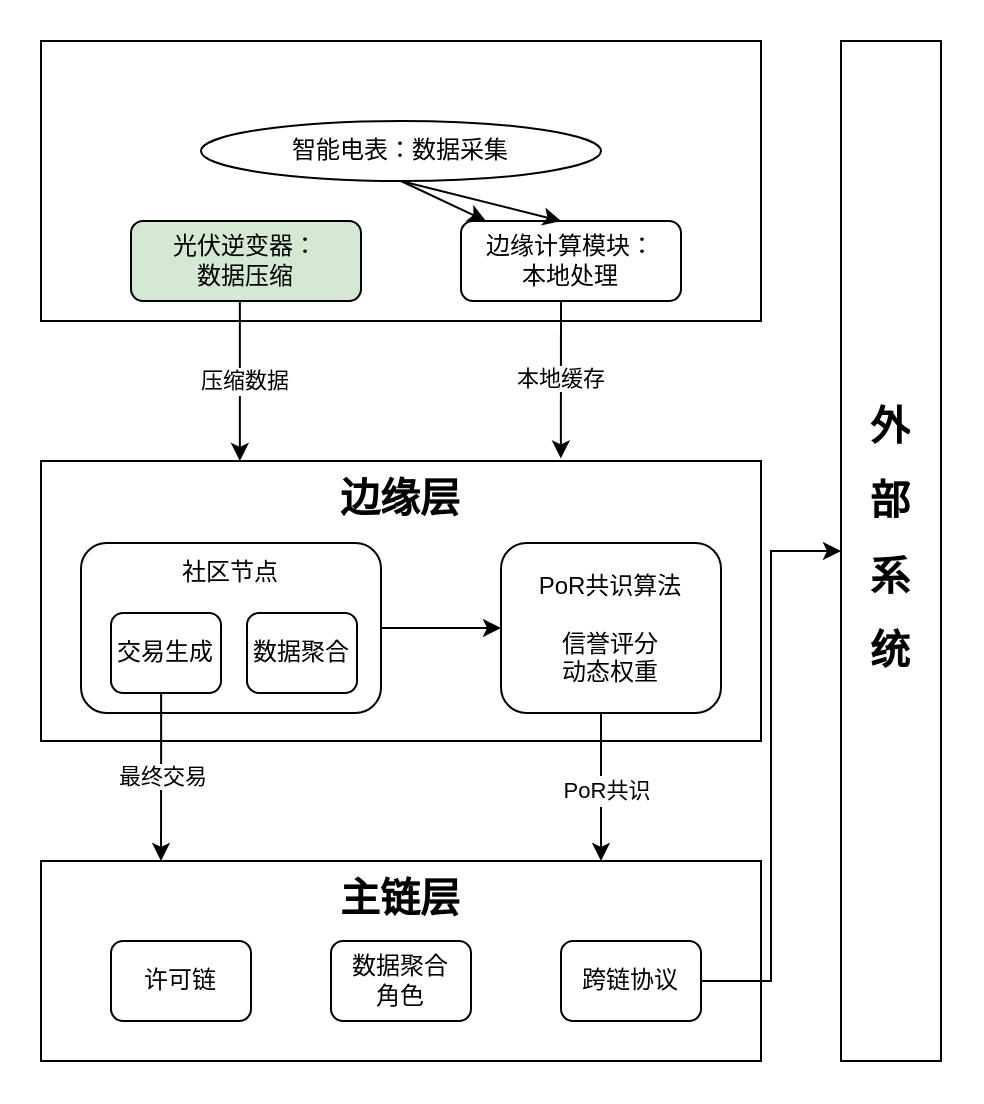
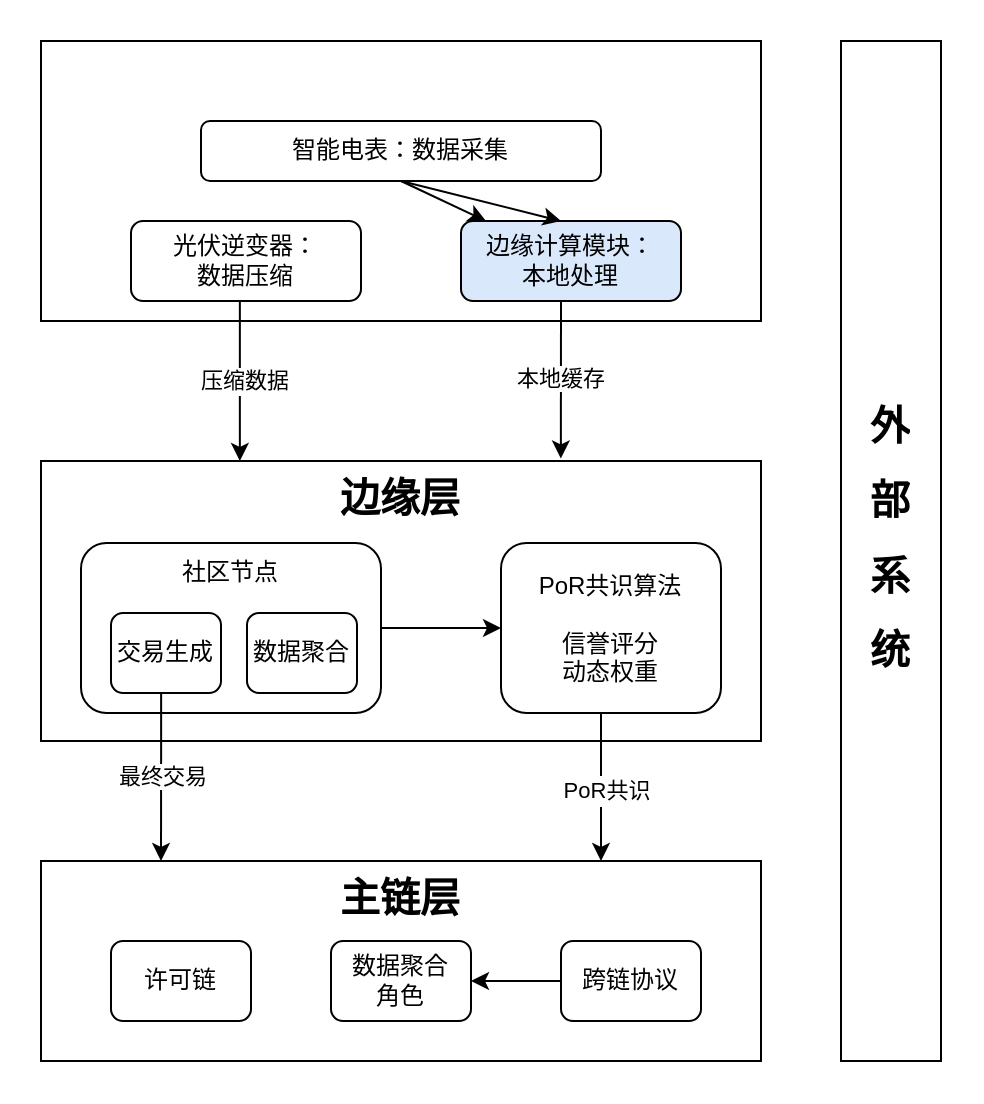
node "智能电表：数据采集": shape ellipse -> rounded rectangle
node "光伏逆变器： 数据压缩": fillcolor #d5e8d4 -> #ffffff
node "边缘计算模块： 本地处理": fillcolor #ffffff -> #dae8fc
edge "跨链协议" -> "外部系统": now "跨链协议" -> "数据聚合 角色"
